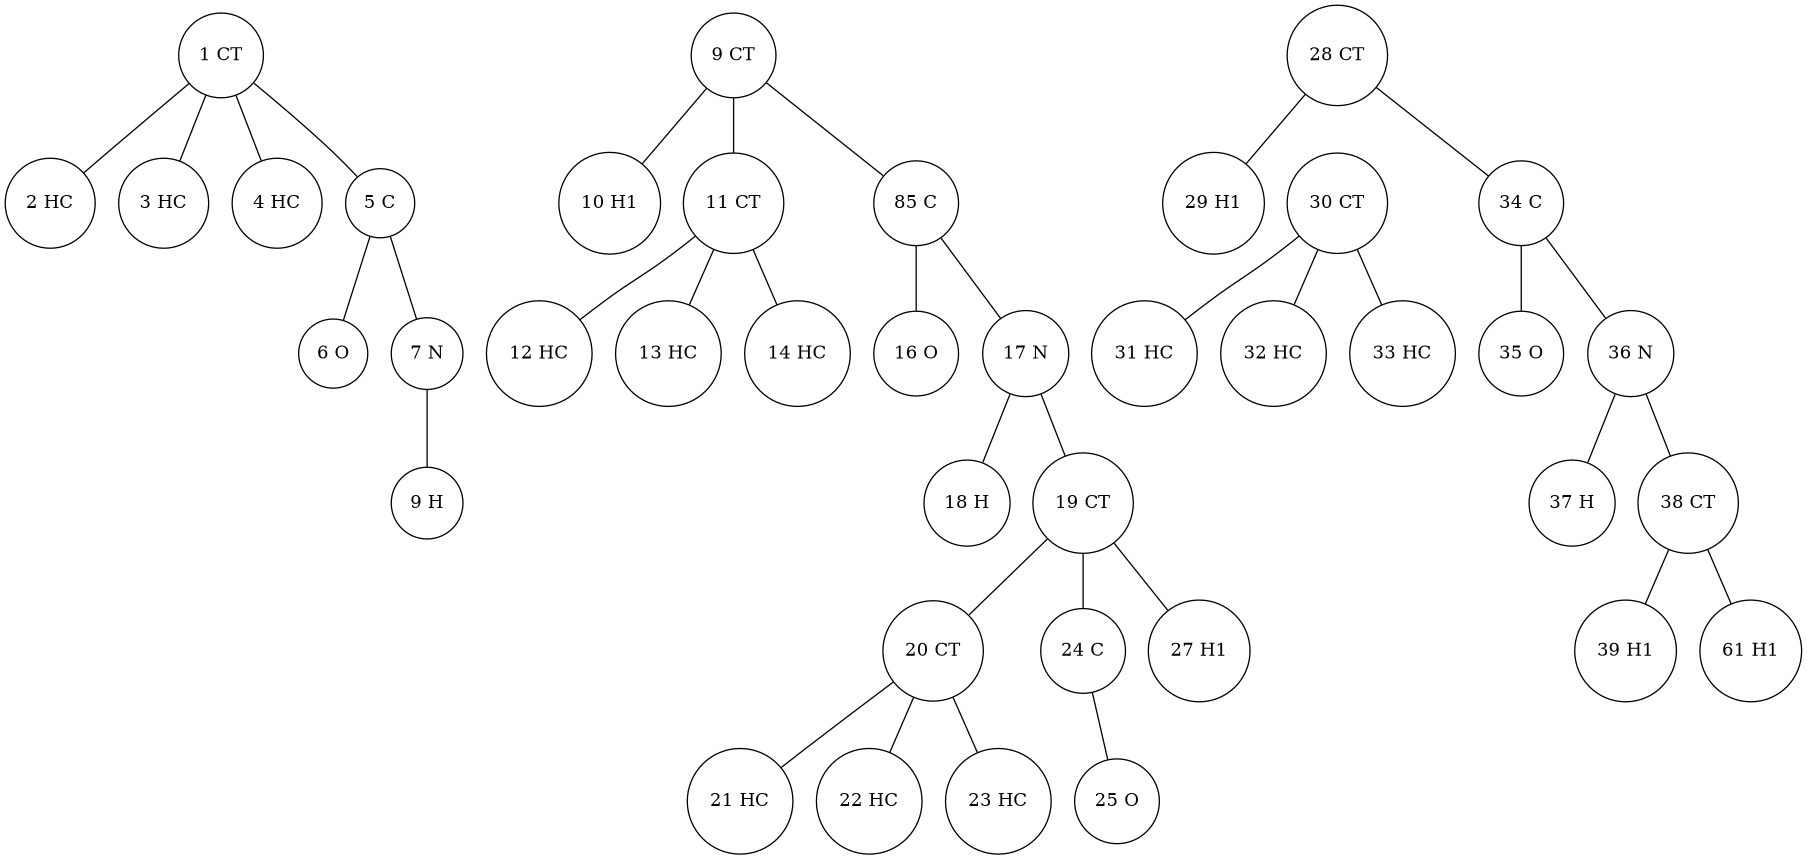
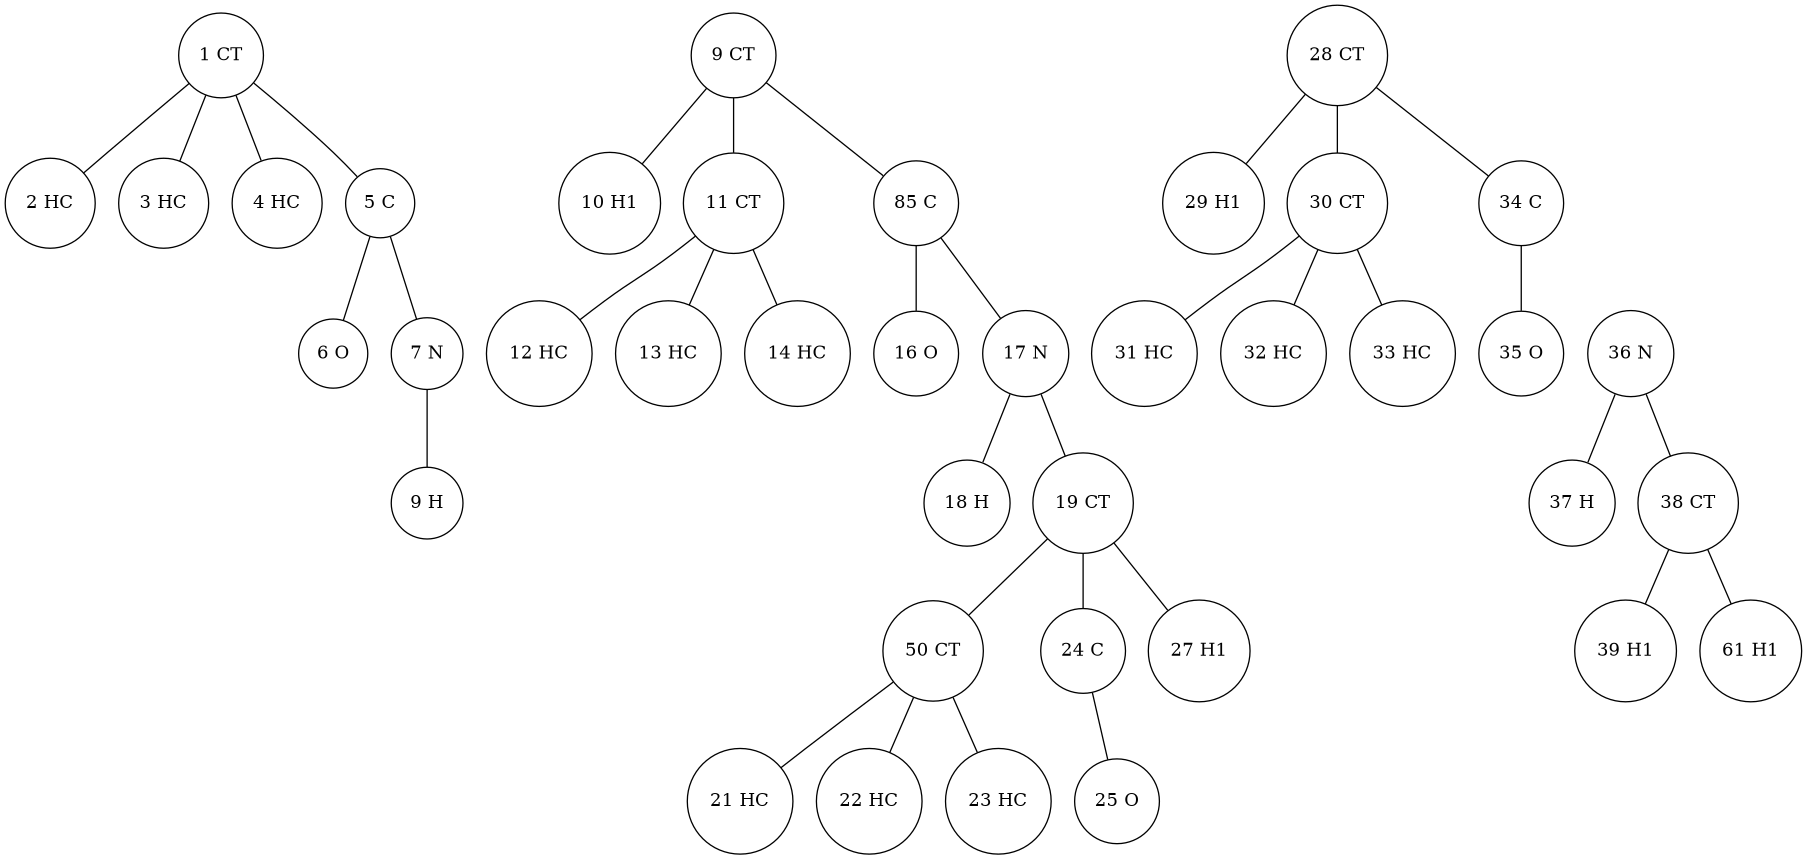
edge "28 CT" -- "30 CT": added
edge "34 C" -- "36 N": removed
node "20 CT": label "20 CT" -> "50 CT"
